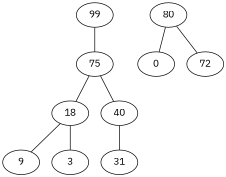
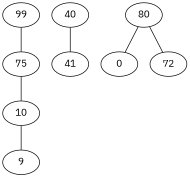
edge "75" -- "40": removed
node "18": label "18" -> "10"
node "3": removed
node "31": label "31" -> "41"
